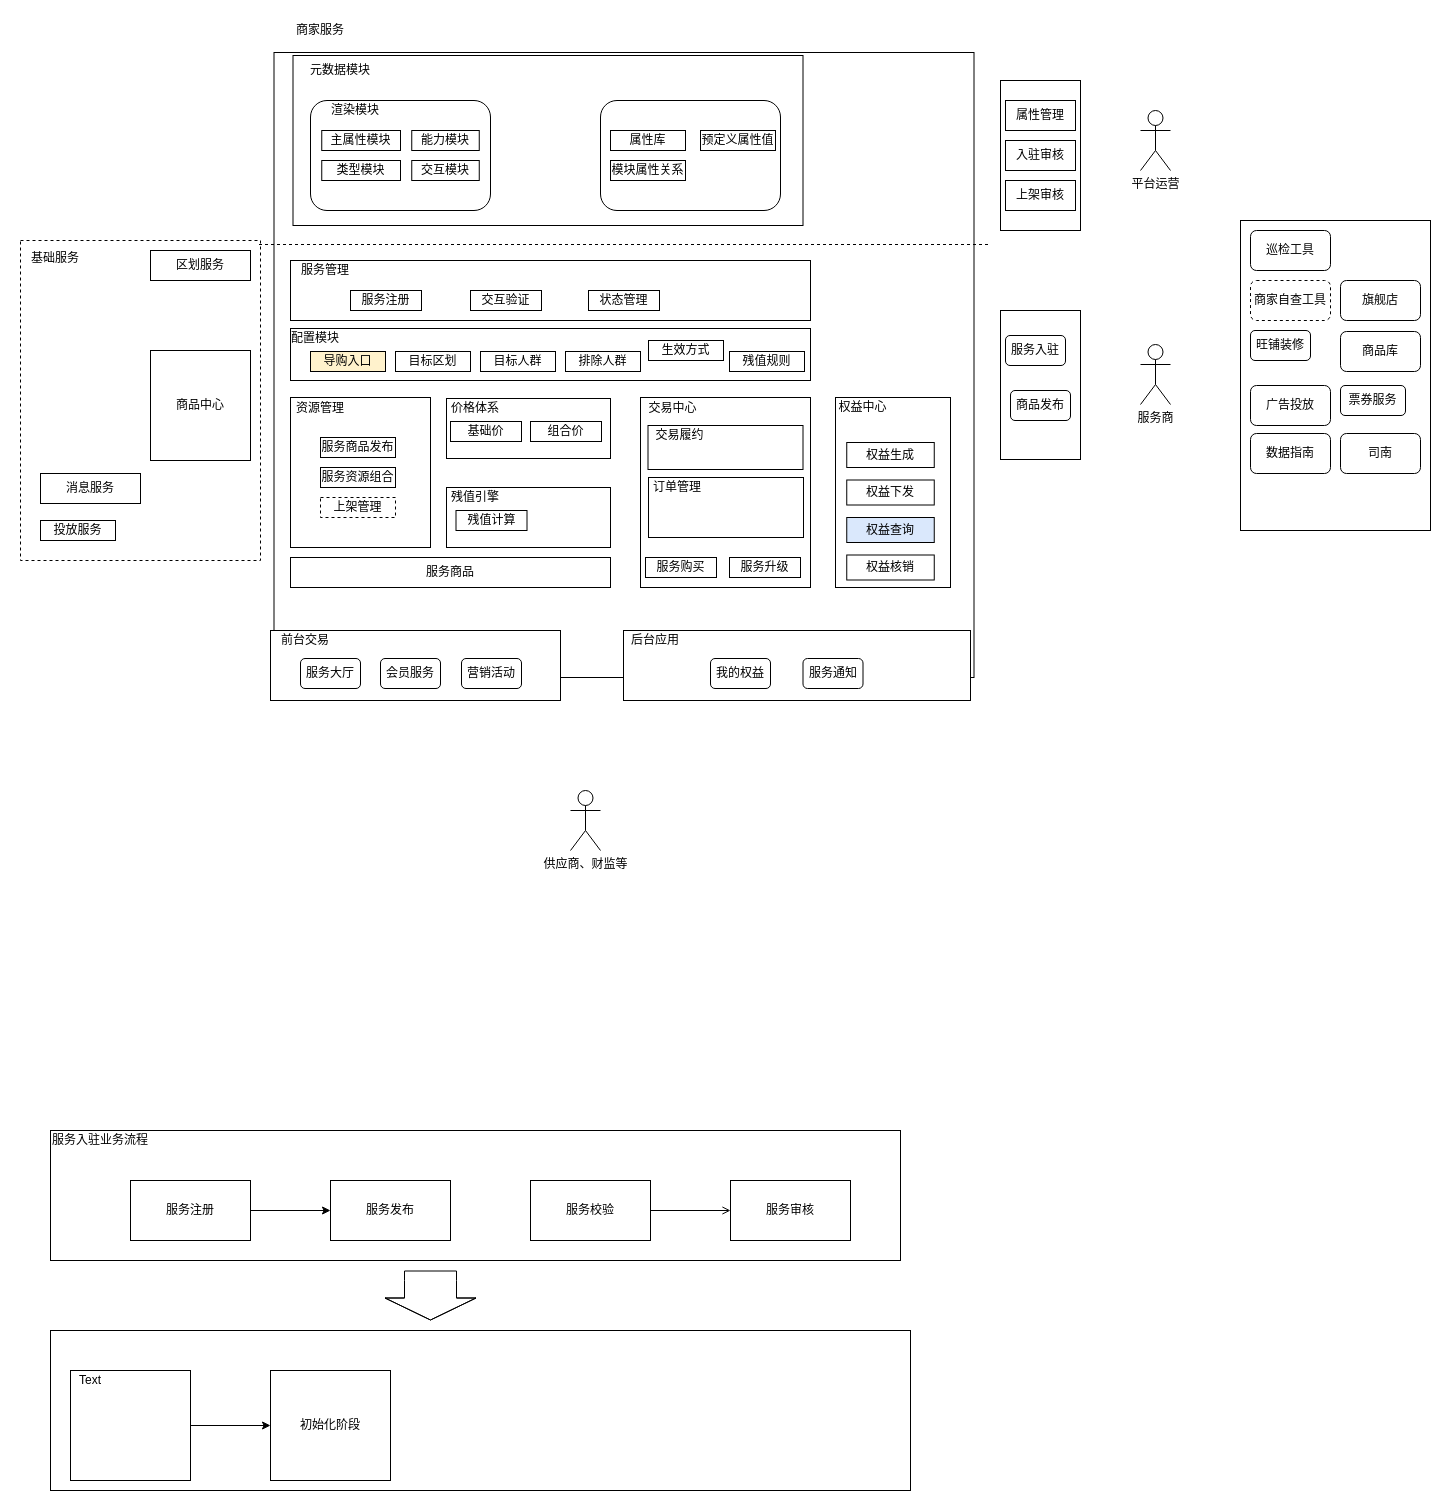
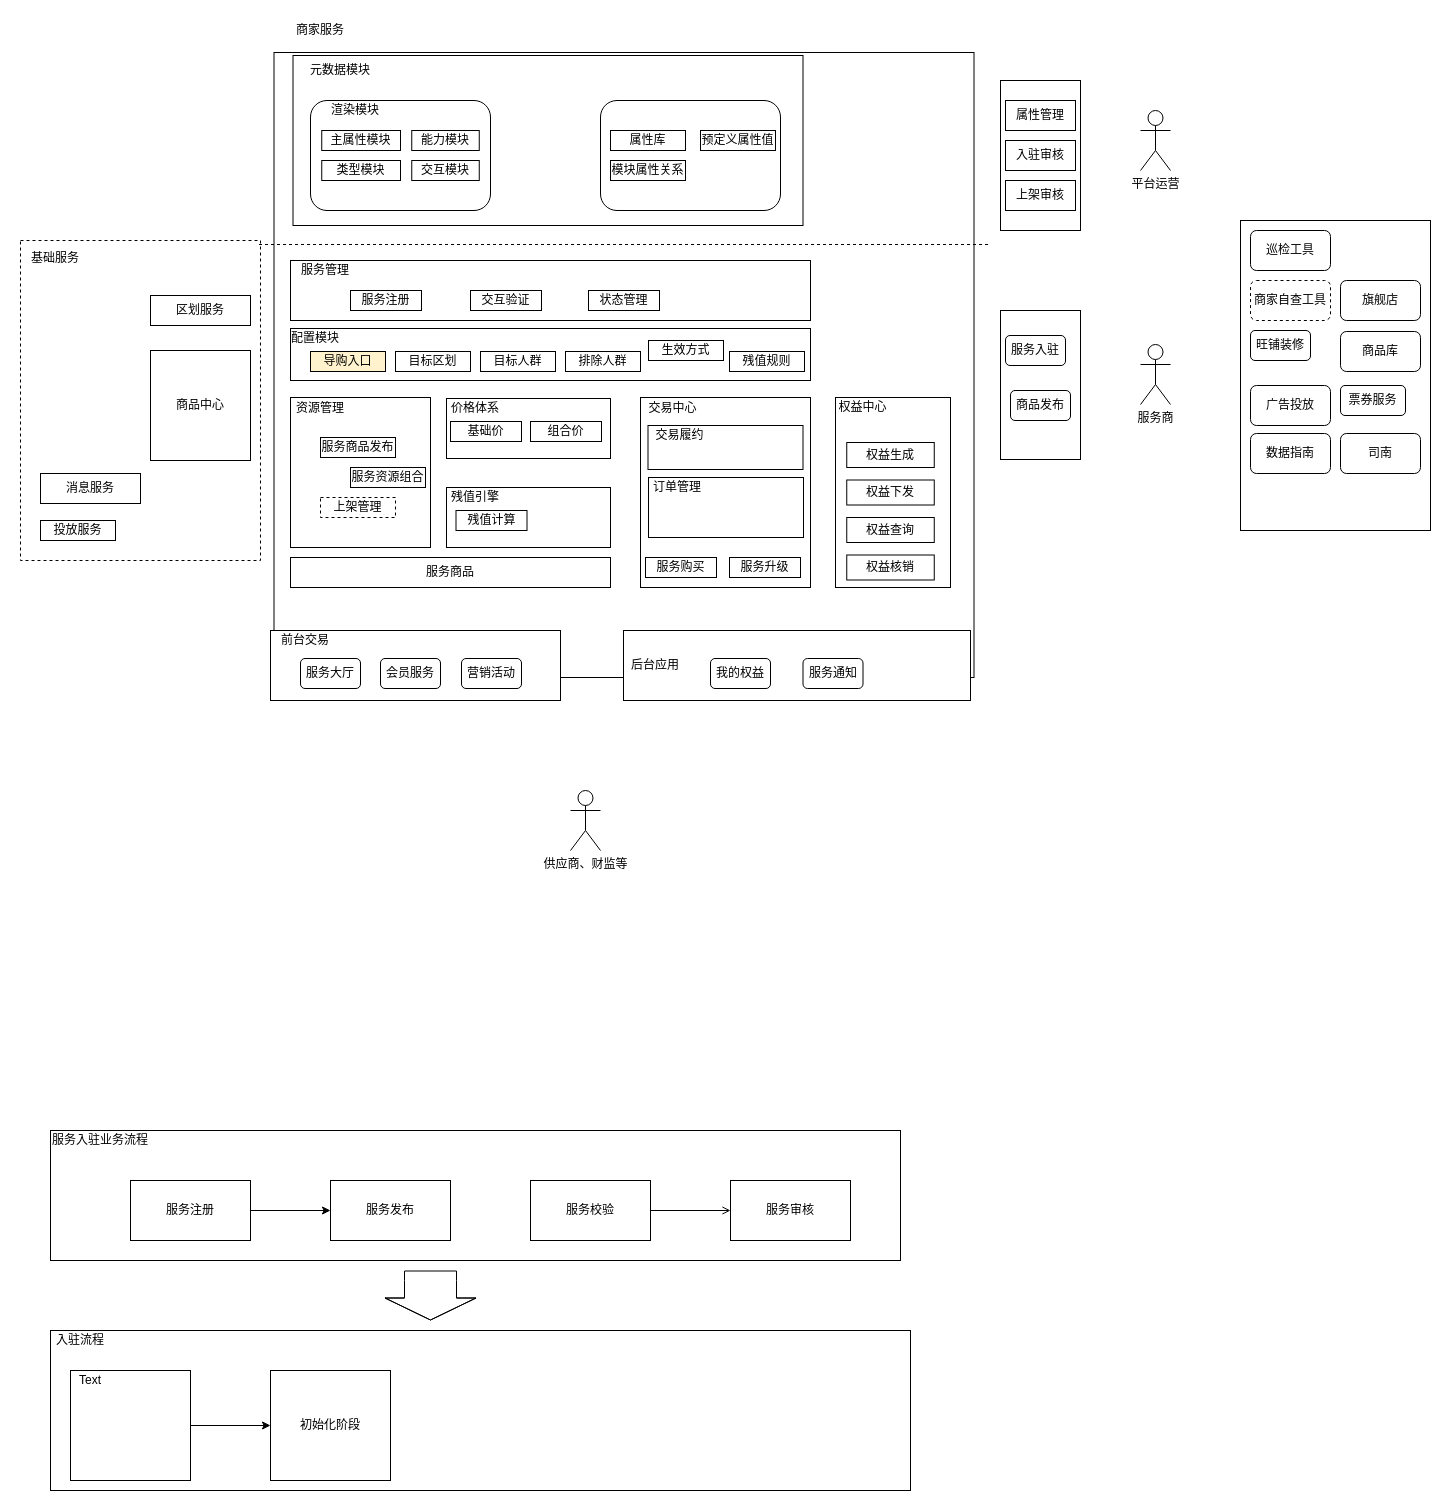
node "区划服务": moved (201, 266) -> (201, 311)
node "服务资源组合": moved (358, 478) -> (388, 478)
node "权益查询": fillcolor #dae8fc -> #ffffff
node "后台应用": moved (656, 641) -> (656, 666)
node "入驻流程": added
